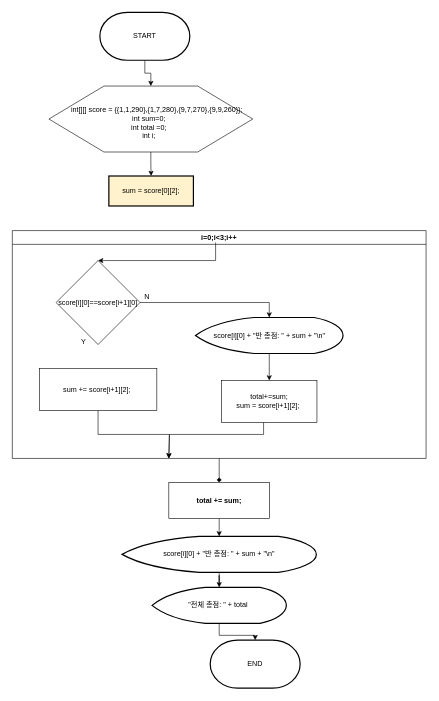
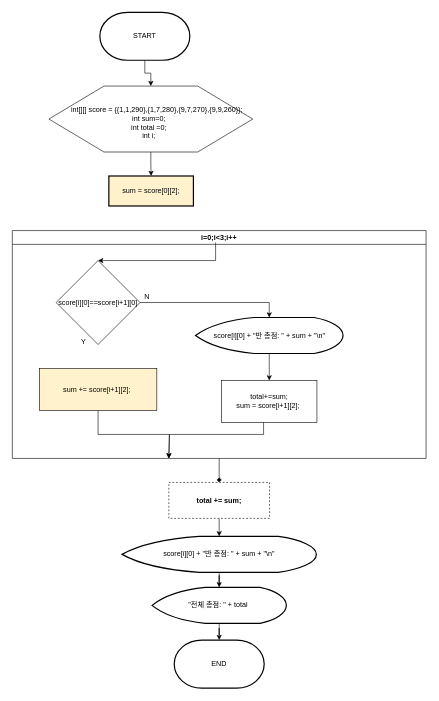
node "sum += score[i+1][2];": fillcolor #ffffff -> #fff2cc
node "total += sum;": style solid -> dashed
node "END": moved (255, 665) -> (219, 665)
